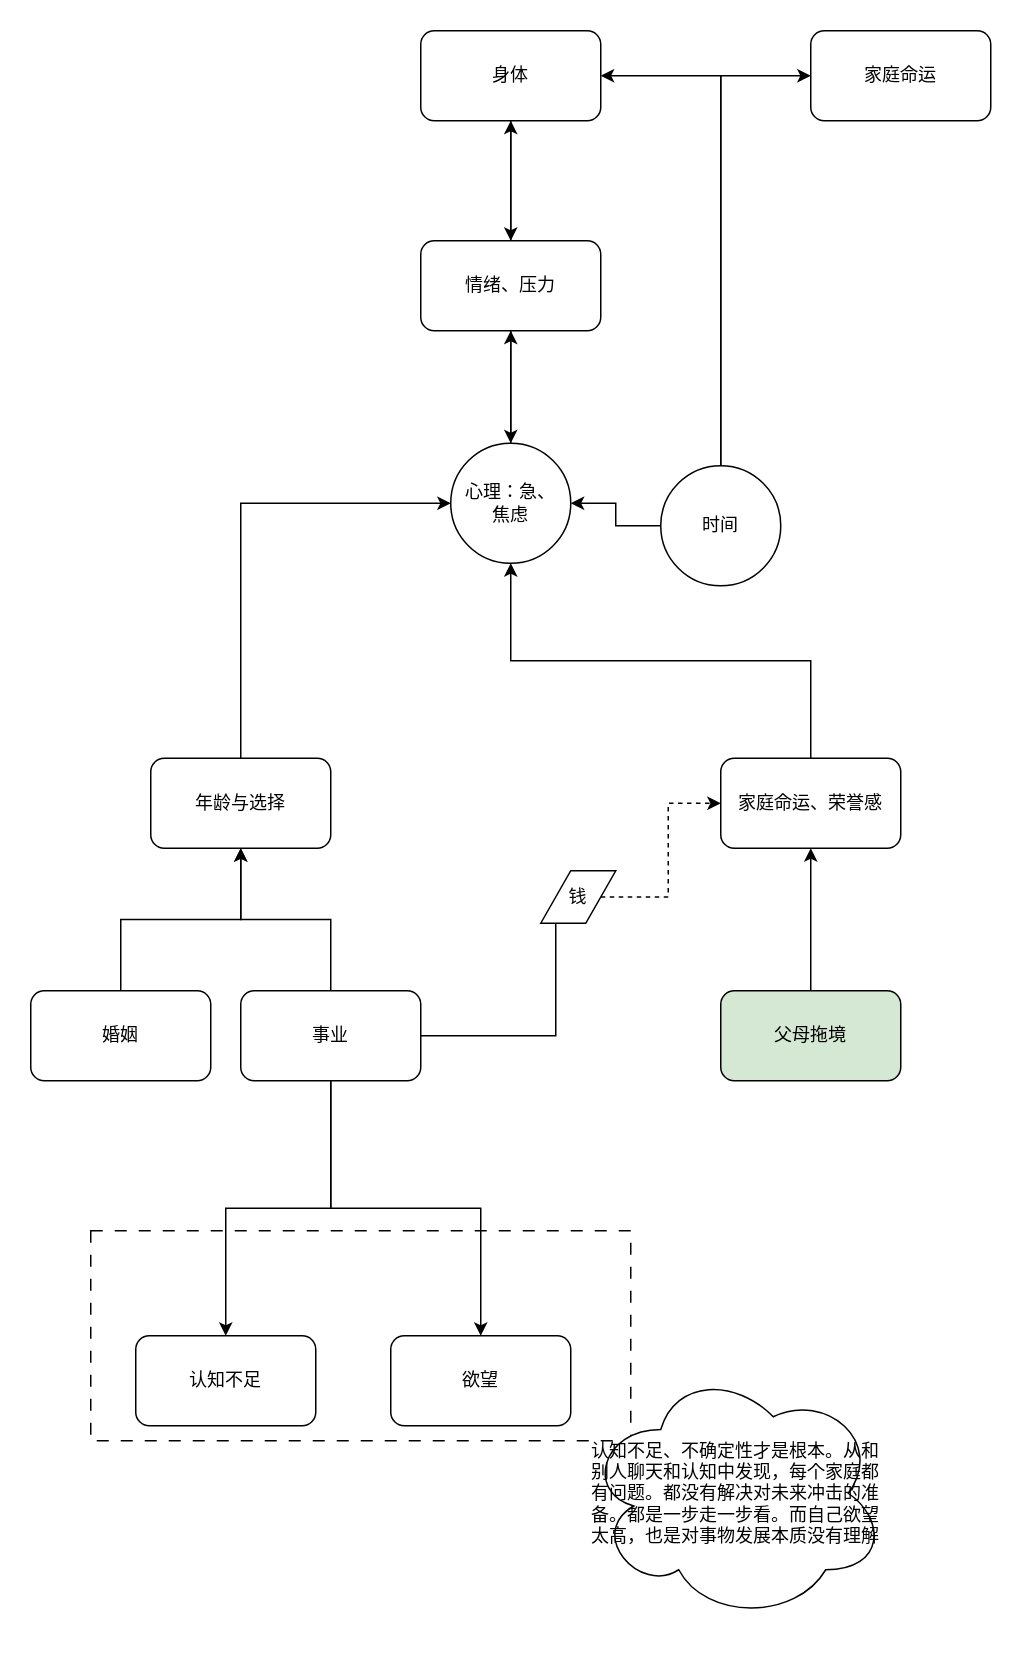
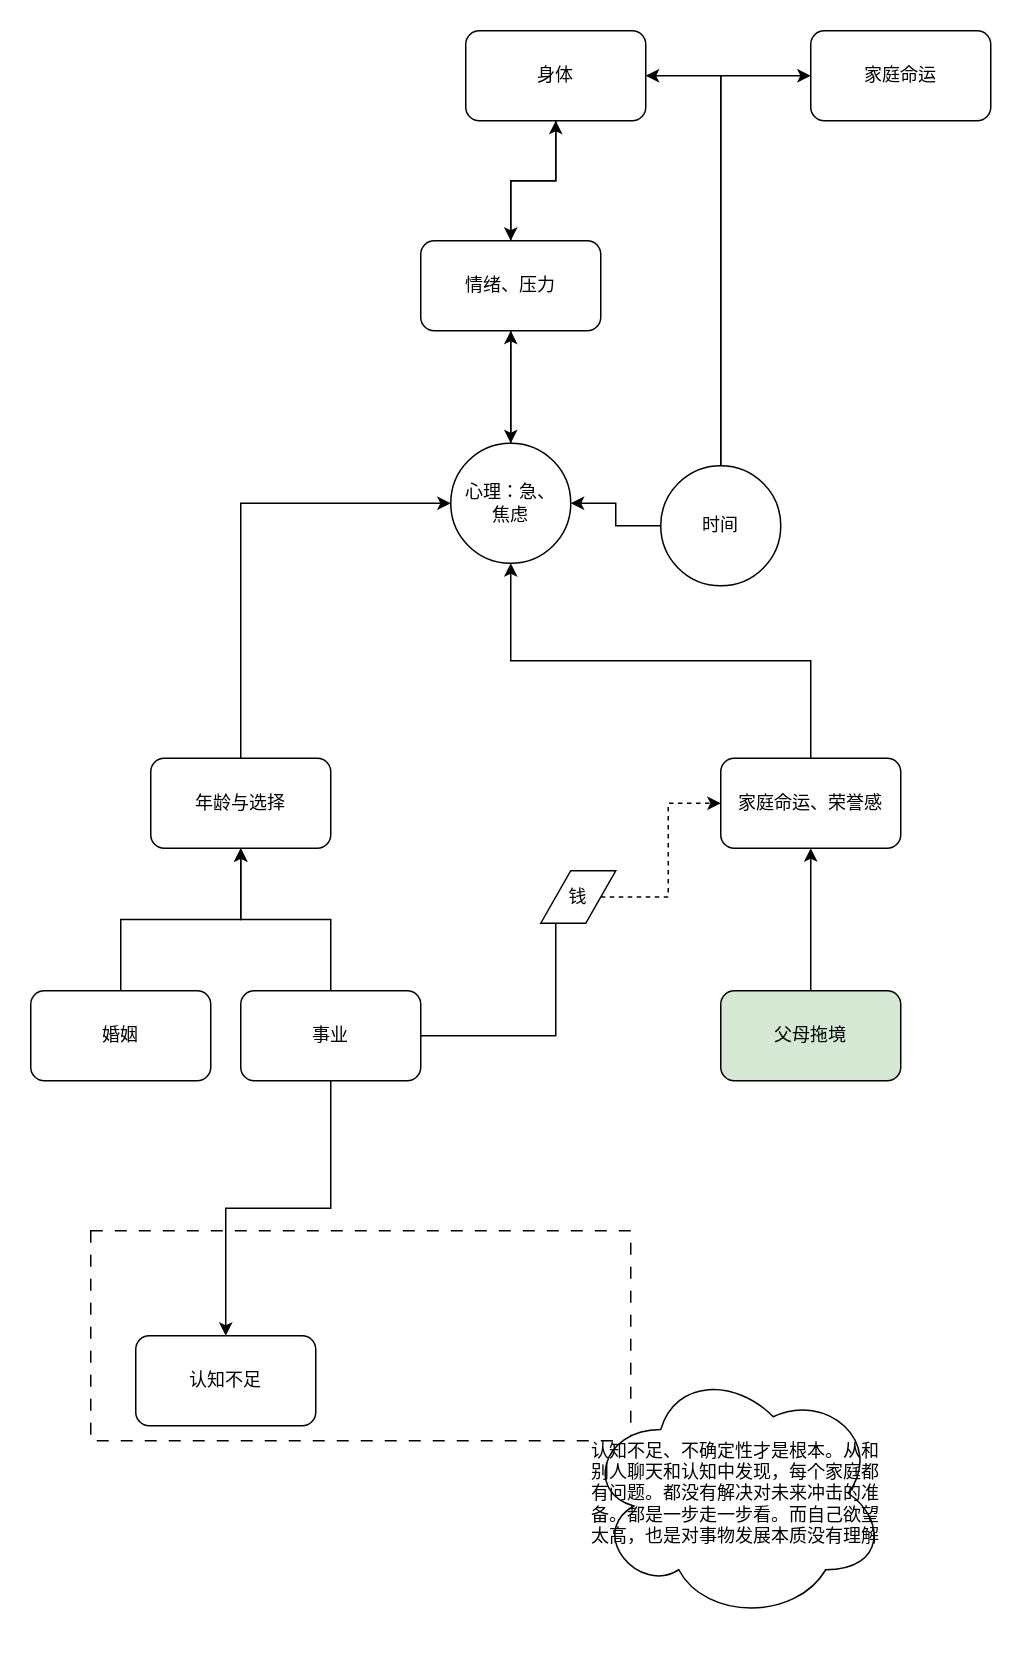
node "身体": moved (511, 76) -> (556, 76)
edge "事业" -> "欲望": removed
node "欲望": removed
